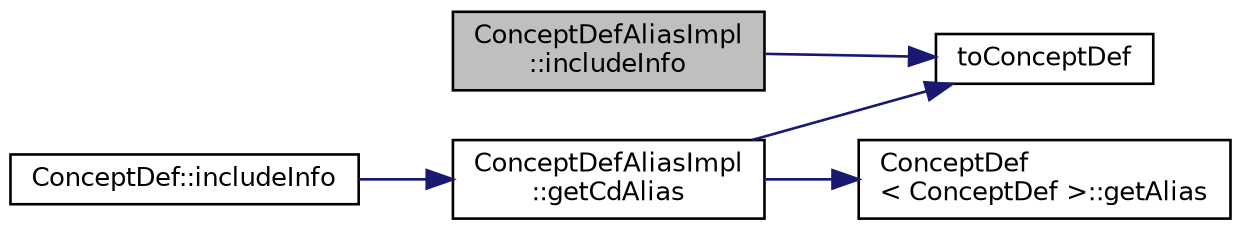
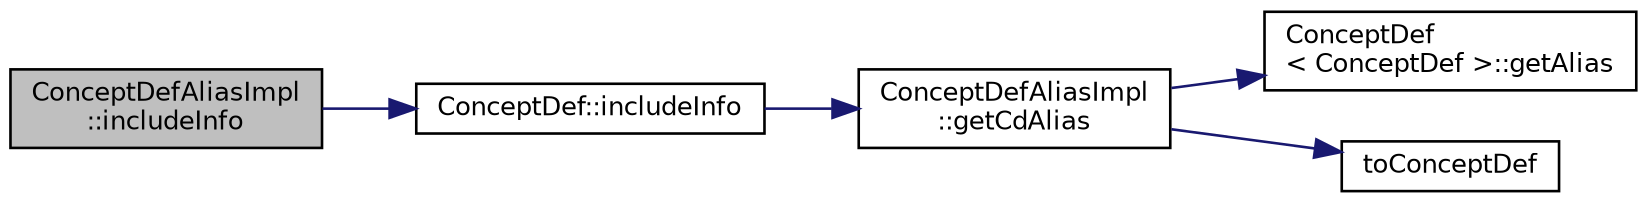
edge "ConceptDefAliasImpl ::includeInfo" -> "toConceptDef": now "ConceptDefAliasImpl ::includeInfo" -> "ConceptDef::includeInfo"
